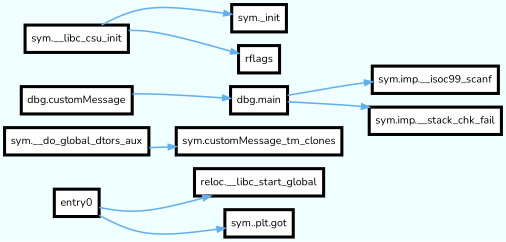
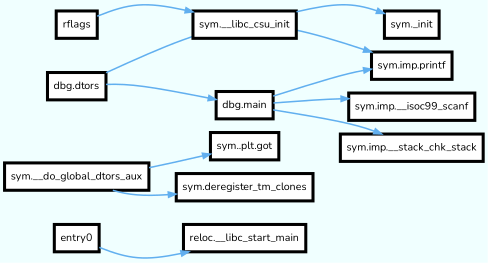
edge "sym.__libc_csu_init" -> "rflags": reversed
node "sym.imp.printf": added
node "dbg.customMessage": label "dbg.customMessage" -> "dbg.dtors"
node "sym.imp.__stack_chk_fail": label "sym.imp.__stack_chk_fail" -> "sym.imp.__stack_chk_stack"
node "sym.customMessage_tm_clones": label "sym.customMessage_tm_clones" -> "sym.deregister_tm_clones"
node "reloc.__libc_start_global": label "reloc.__libc_start_global" -> "reloc.__libc_start_main"
edge "entry0" -> "sym..plt.got": now "sym.__do_global_dtors_aux" -> "sym..plt.got"
